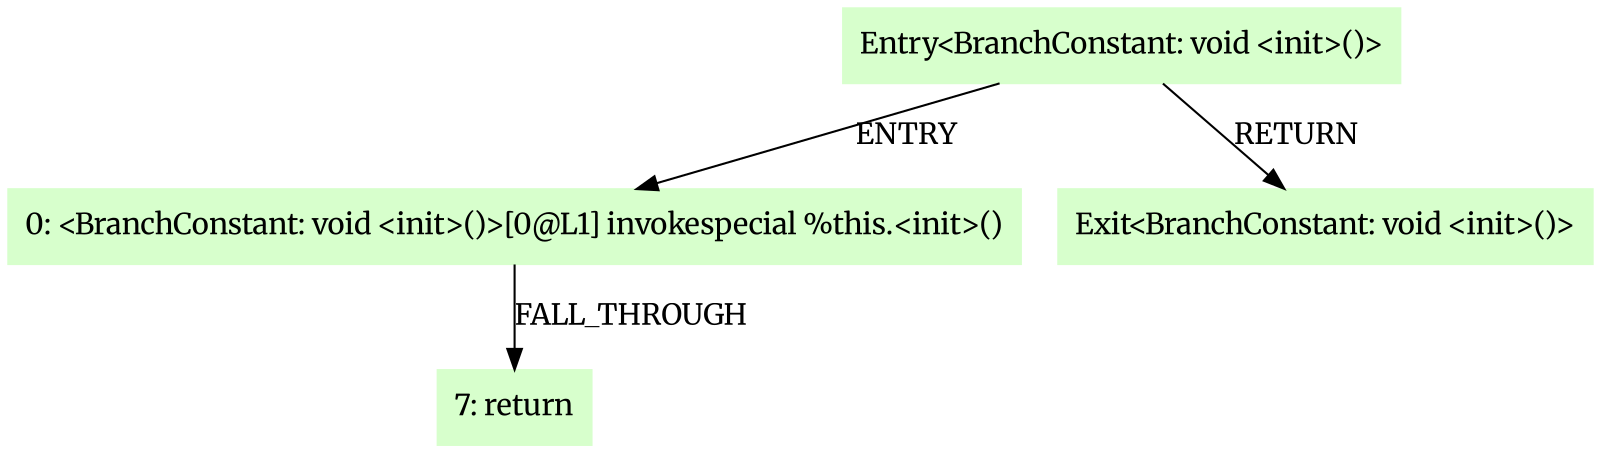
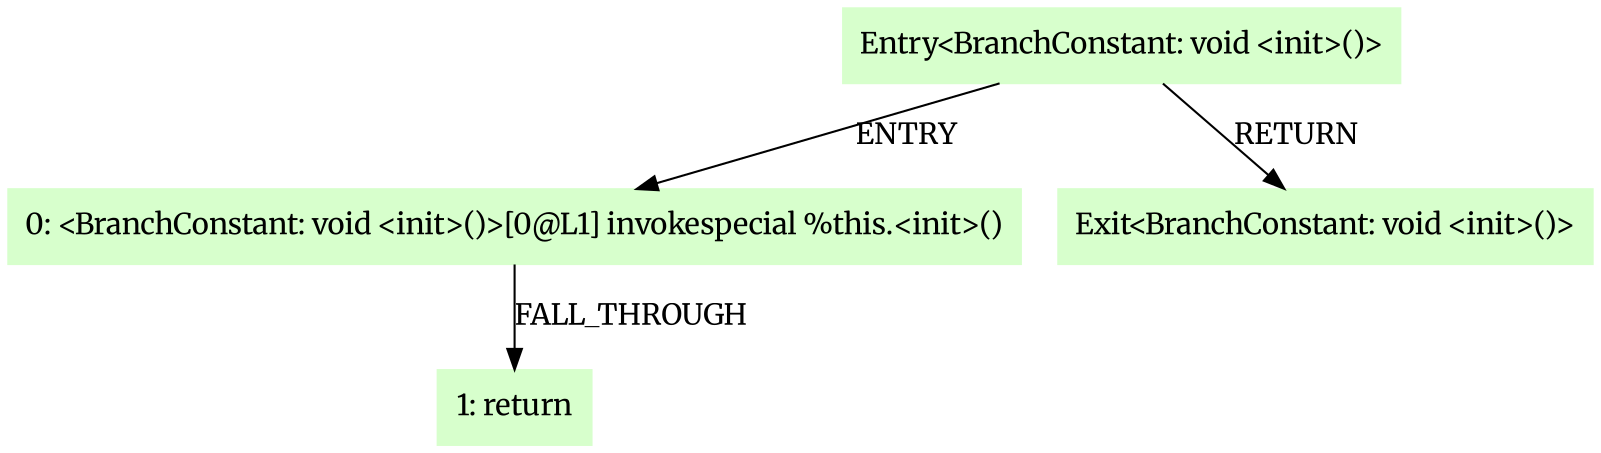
node "7: return": label "7: return" -> "1: return"
